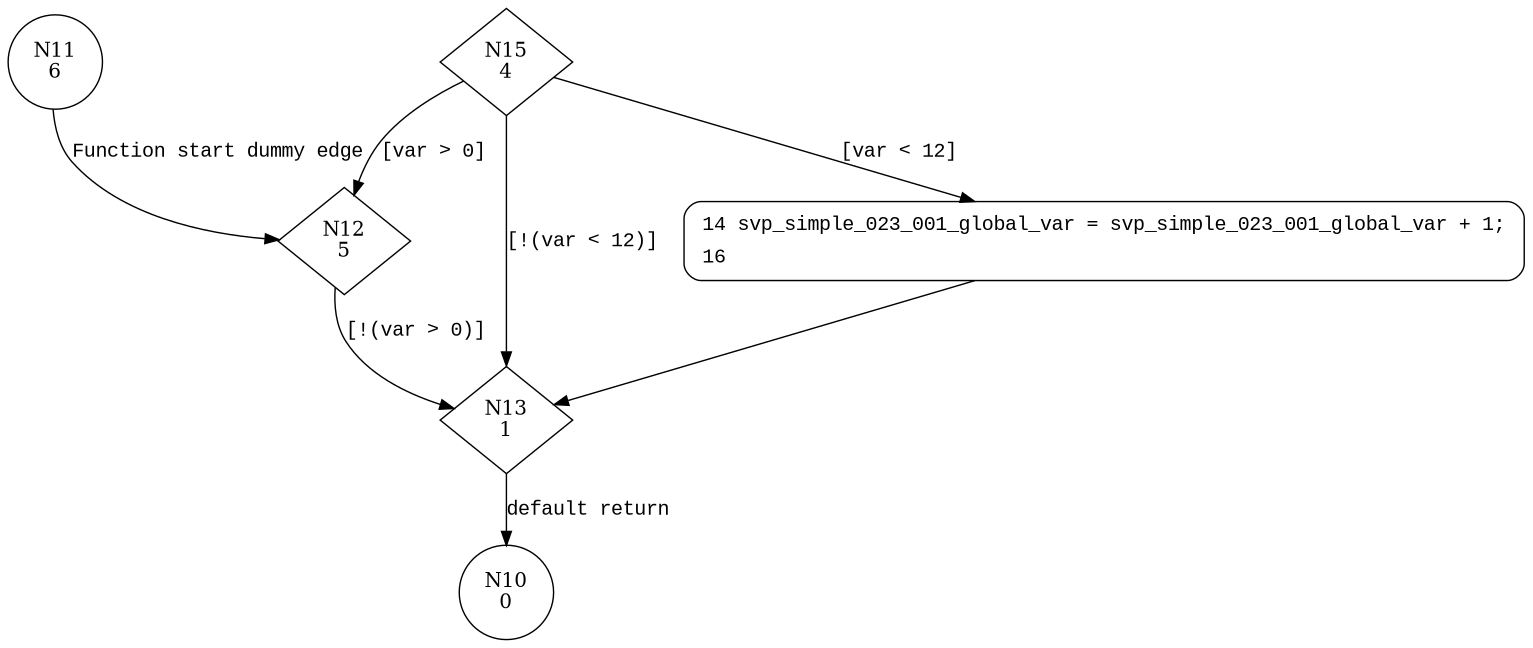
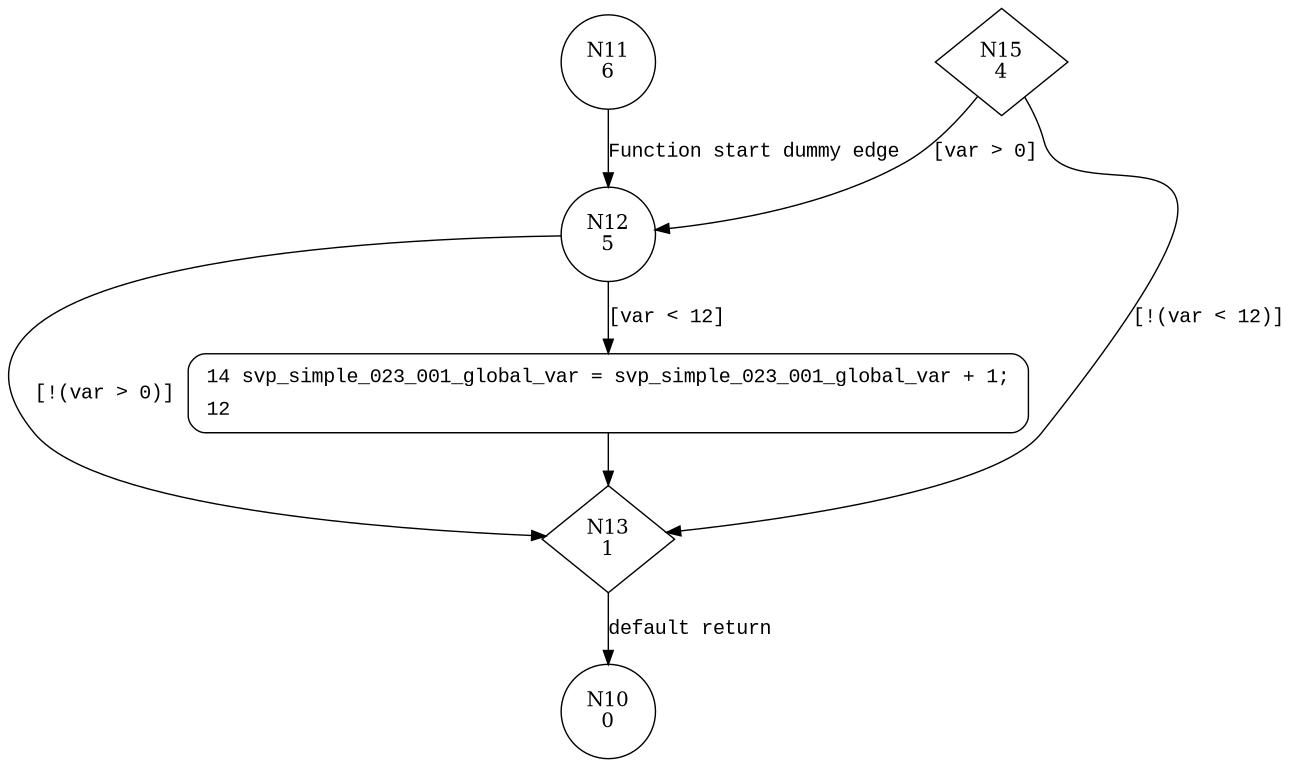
edge "N15 4" -> "14": now "N12 5" -> "14"
node "N12 5": shape diamond -> circle
node "14": text "16" -> "12"
